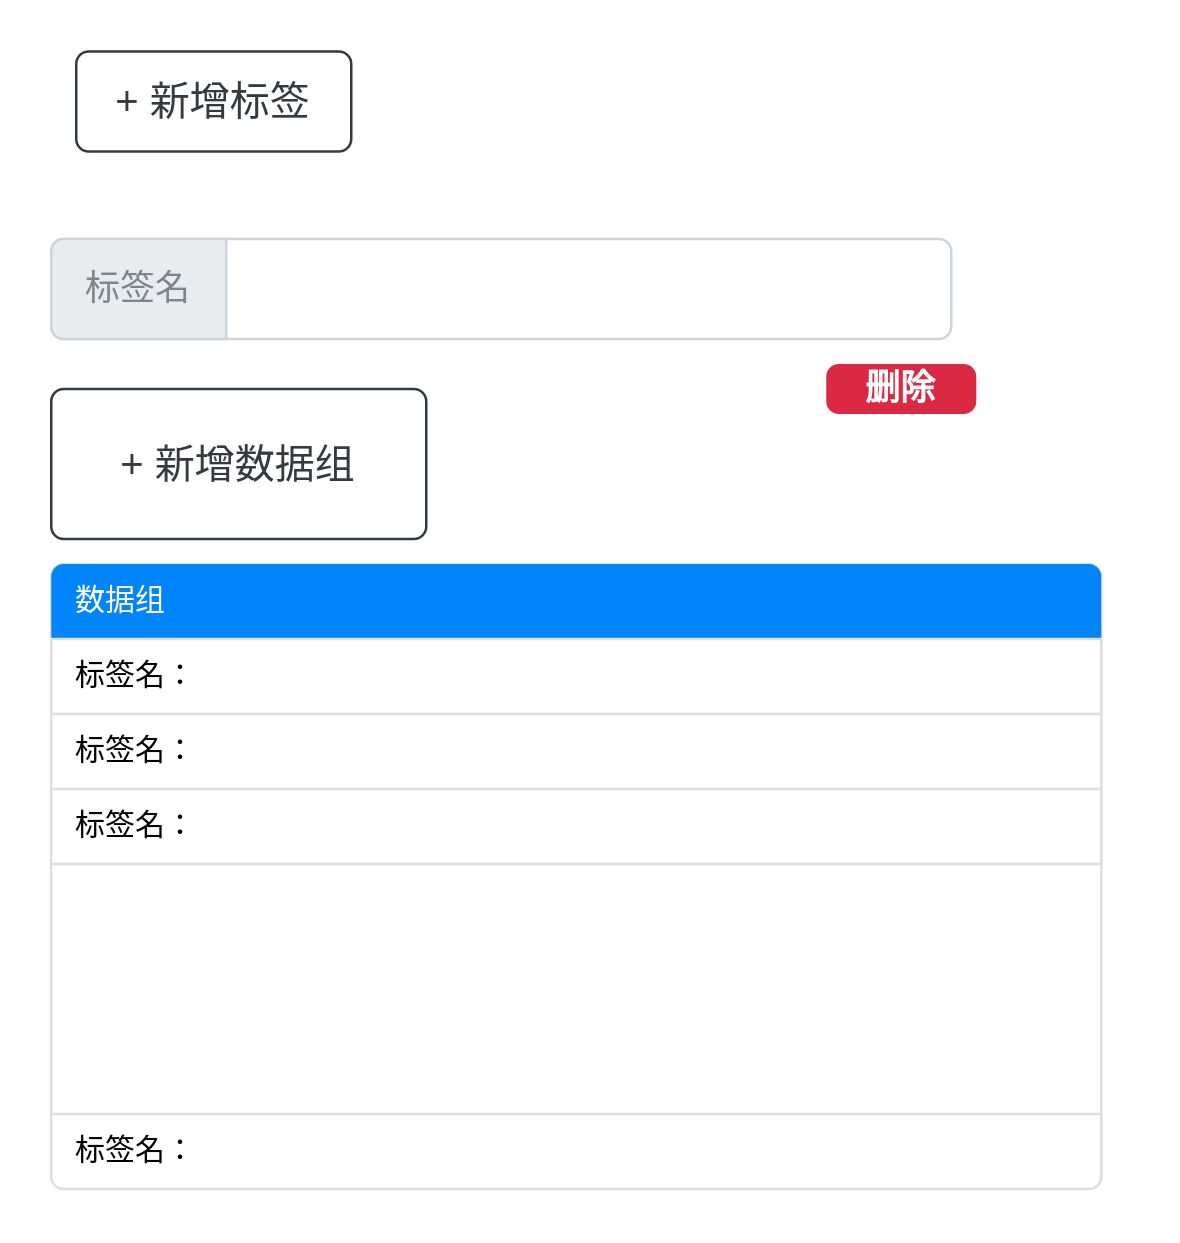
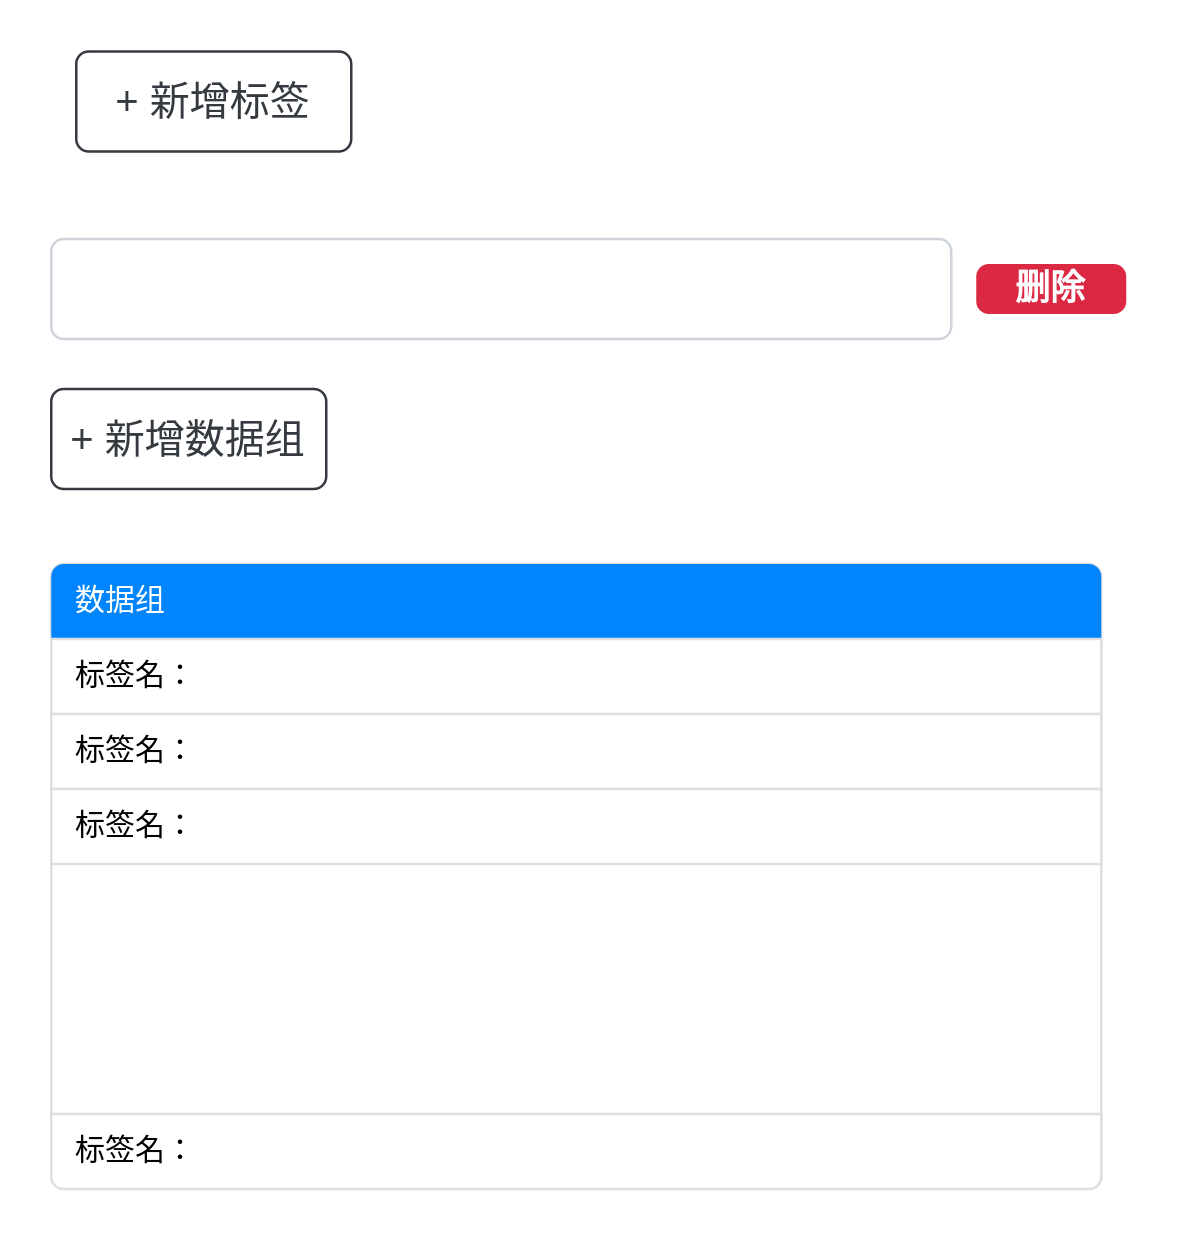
node "标签名": removed
node "删除": moved (901, 389) -> (1051, 289)
node "+ 新增数据组": size 375x150 -> 275x100
